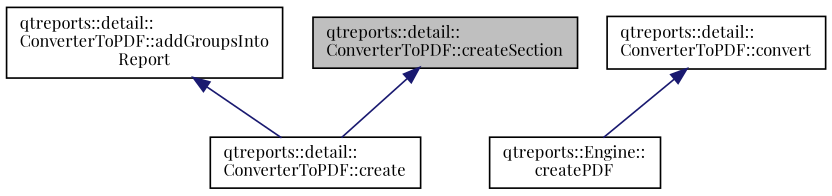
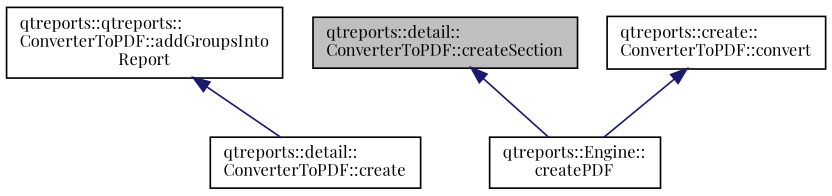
node "qtreports::detail:: ConverterToPDF::addGroupsInto Report": label "qtreports::detail:: ConverterToPDF::addGroupsInto Report" -> "qtreports::qtreports:: ConverterToPDF::addGroupsInto Report"
node "qtreports::detail:: ConverterToPDF::convert": label "qtreports::detail:: ConverterToPDF::convert" -> "qtreports::create:: ConverterToPDF::convert"
edge "qtreports::detail:: ConverterToPDF::create" -> "qtreports::detail:: ConverterToPDF::createSection": now "qtreports::Engine:: createPDF" -> "qtreports::detail:: ConverterToPDF::createSection"
